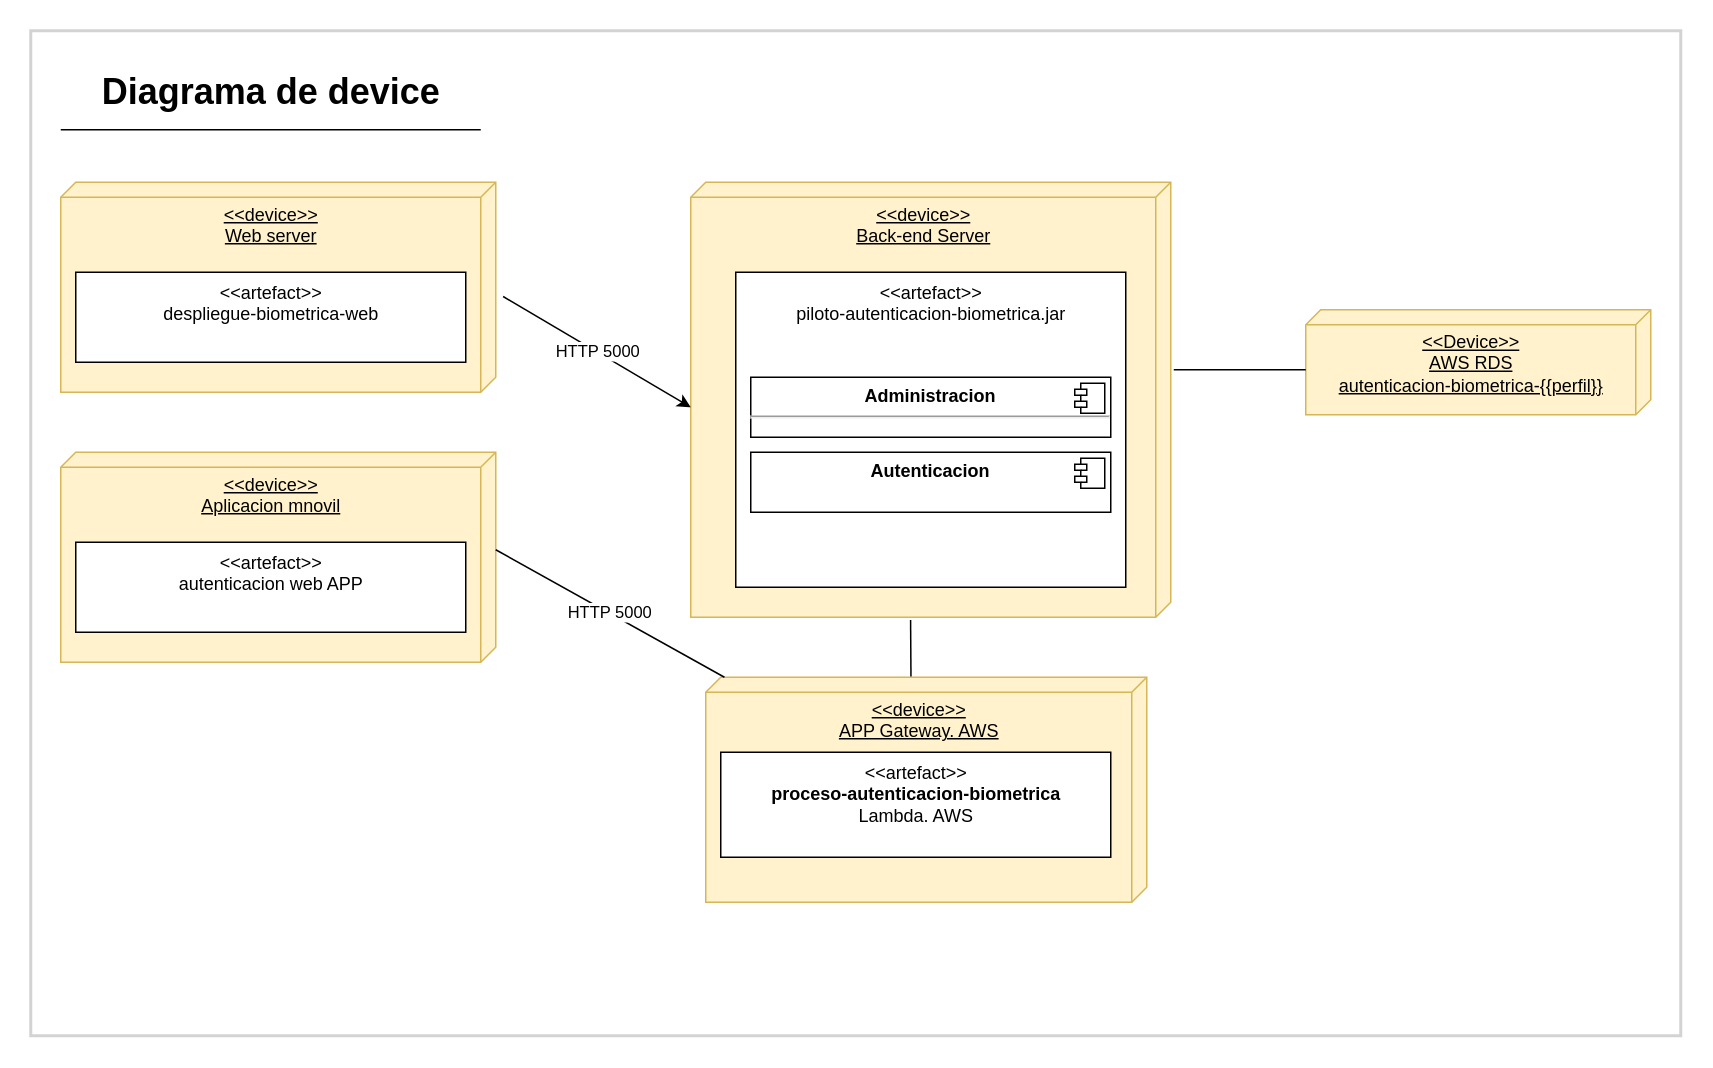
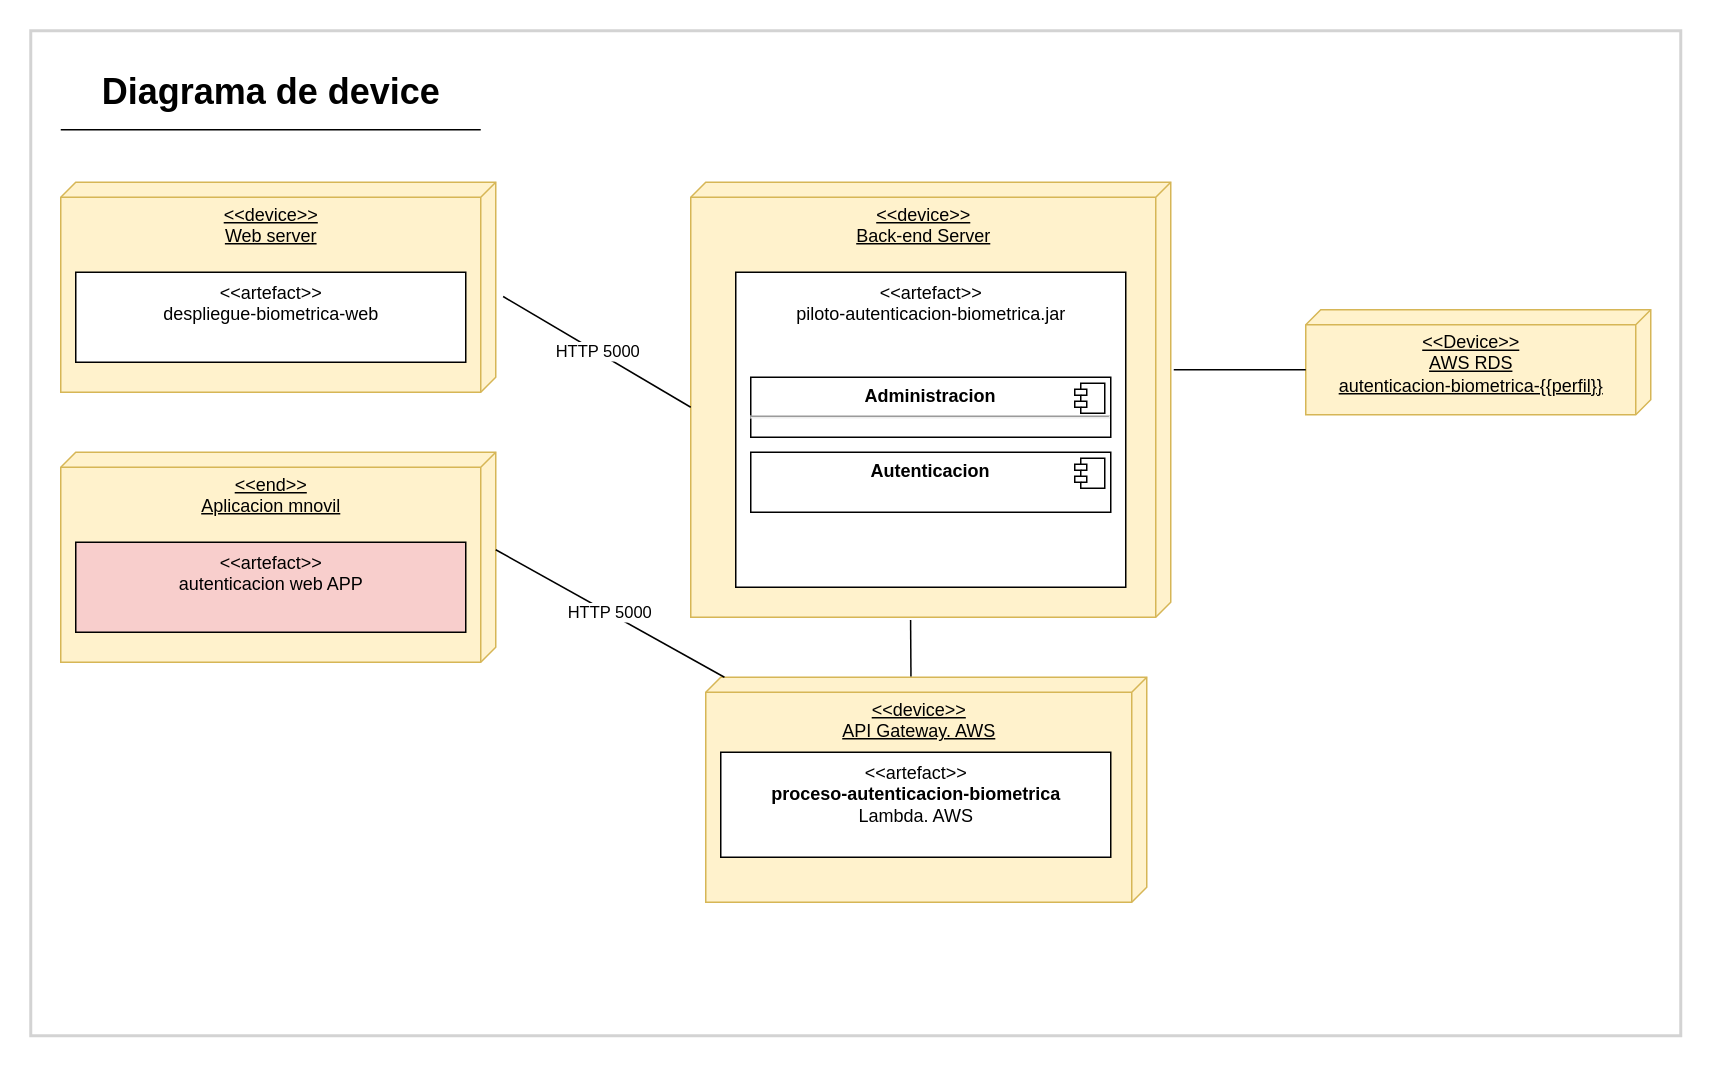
edge "<<device>> Web server" -> "<<device>> Back-end Server": arrowhead classic -> none
node "<<device>> Aplicacion mnovil": label "<<device>> Aplicacion mnovil" -> "<<end>> Aplicacion mnovil"
node "<<artefact>> autenticacion web APP": fillcolor #ffffff -> #f8cecc
node "<<device>> APP Gateway. AWS": label "<<device>> APP Gateway. AWS" -> "<<device>> API Gateway. AWS"
